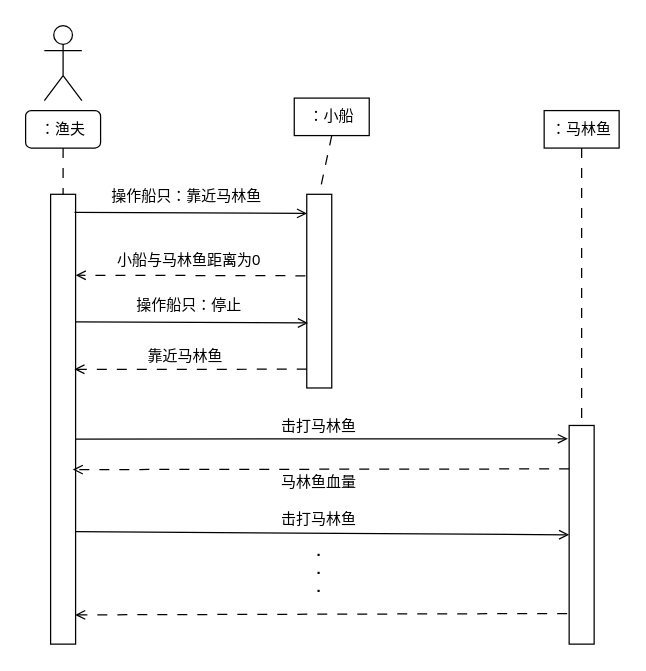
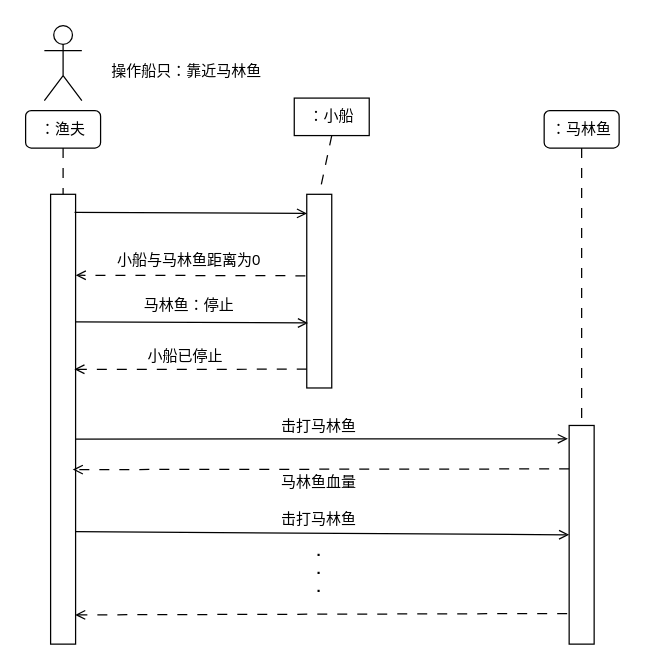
node "：马林鱼": shape rectangle -> rounded rectangle
node "操作船只：靠近马林鱼": moved (187, 197) -> (187, 72)
node "操作船只：停止": label "操作船只：停止" -> "马林鱼：停止"
node "靠近马林鱼": label "靠近马林鱼" -> "小船已停止"
